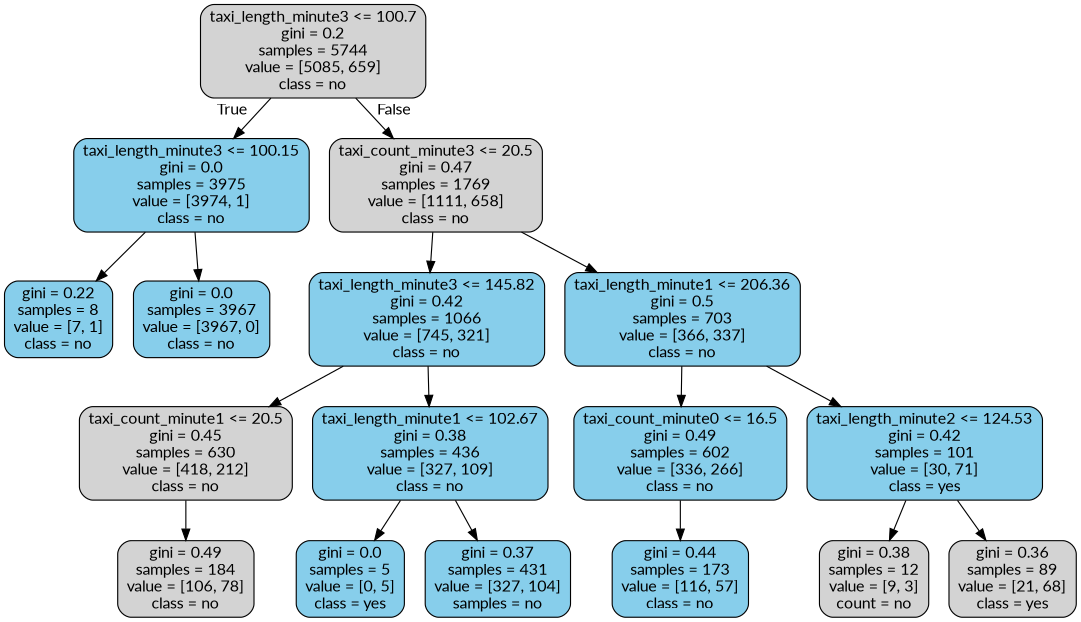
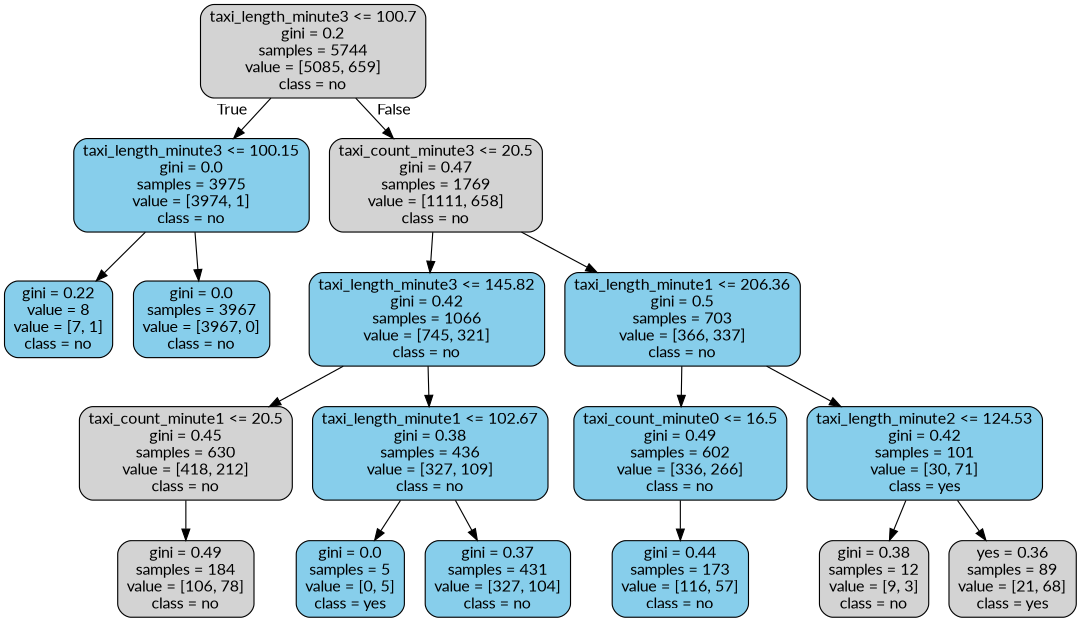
node "gini = 0.22 samples = 8 value = [7, 1] class = no": label "gini = 0.22 samples = 8 value = [7, 1] class = no" -> "gini = 0.22 value = 8 value = [7, 1] class = no"
node "gini = 0.37 samples = 431 value = [327, 104] samples = no": label "gini = 0.37 samples = 431 value = [327, 104] samples = no" -> "gini = 0.37 samples = 431 value = [327, 104] class = no"
node "gini = 0.38 samples = 12 value = [9, 3] count = no": label "gini = 0.38 samples = 12 value = [9, 3] count = no" -> "gini = 0.38 samples = 12 value = [9, 3] class = no"
node "gini = 0.36 samples = 89 value = [21, 68] class = yes": label "gini = 0.36 samples = 89 value = [21, 68] class = yes" -> "yes = 0.36 samples = 89 value = [21, 68] class = yes"
